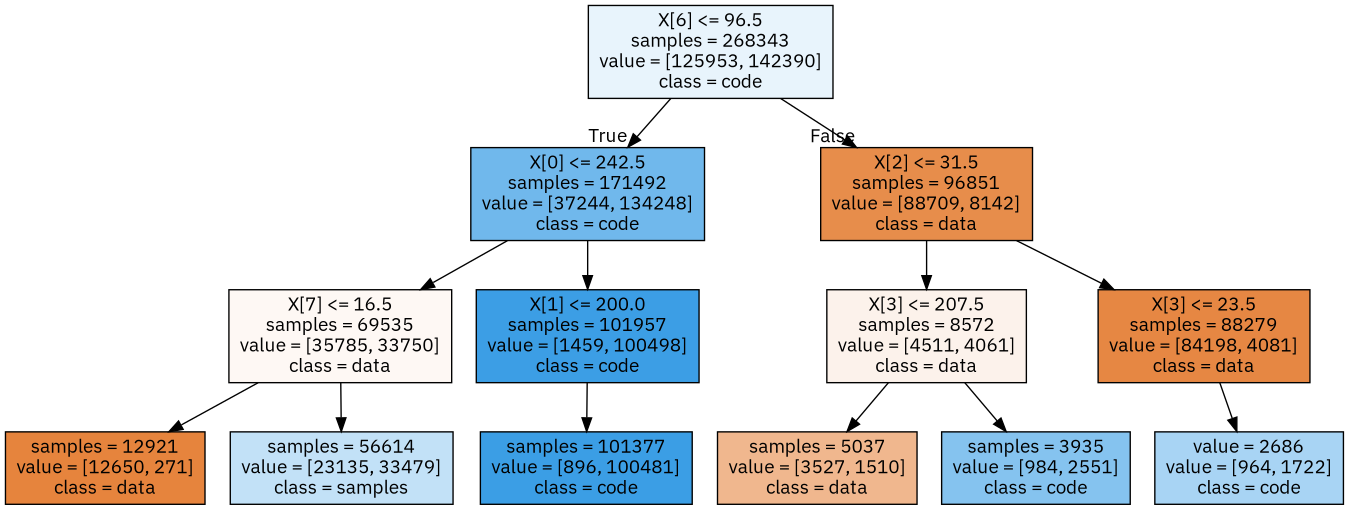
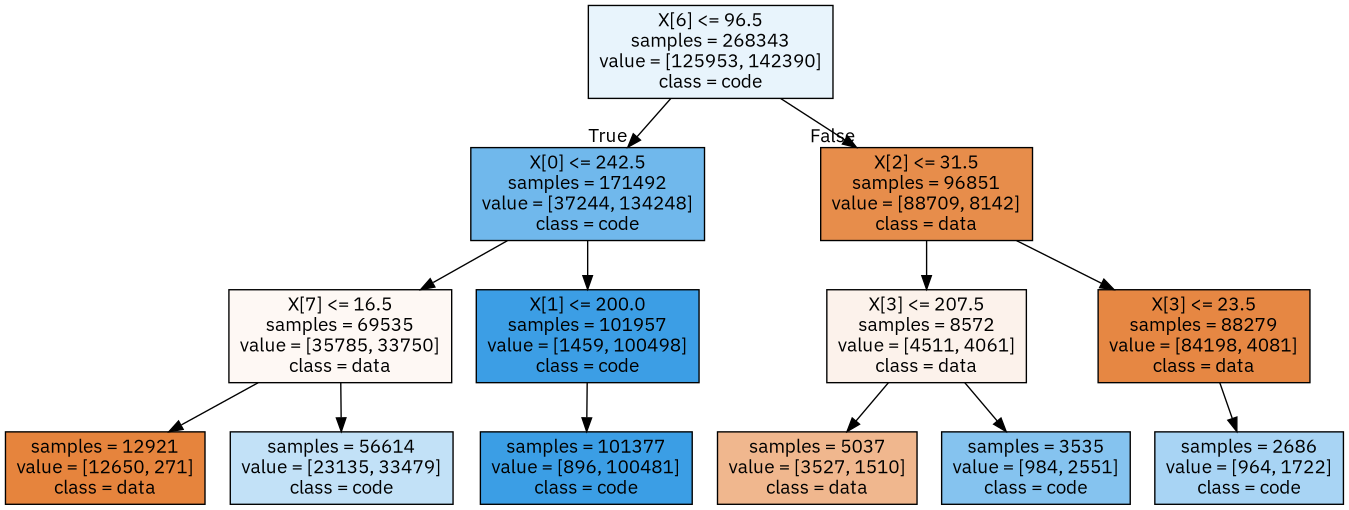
node "samples = 56614 value = [23135, 33479] class = samples": label "samples = 56614 value = [23135, 33479] class = samples" -> "samples = 56614 value = [23135, 33479] class = code"
node "samples = 3935 value = [984, 2551] class = code": label "samples = 3935 value = [984, 2551] class = code" -> "samples = 3535 value = [984, 2551] class = code"
node "value = 2686 value = [964, 1722] class = code": label "value = 2686 value = [964, 1722] class = code" -> "samples = 2686 value = [964, 1722] class = code"
